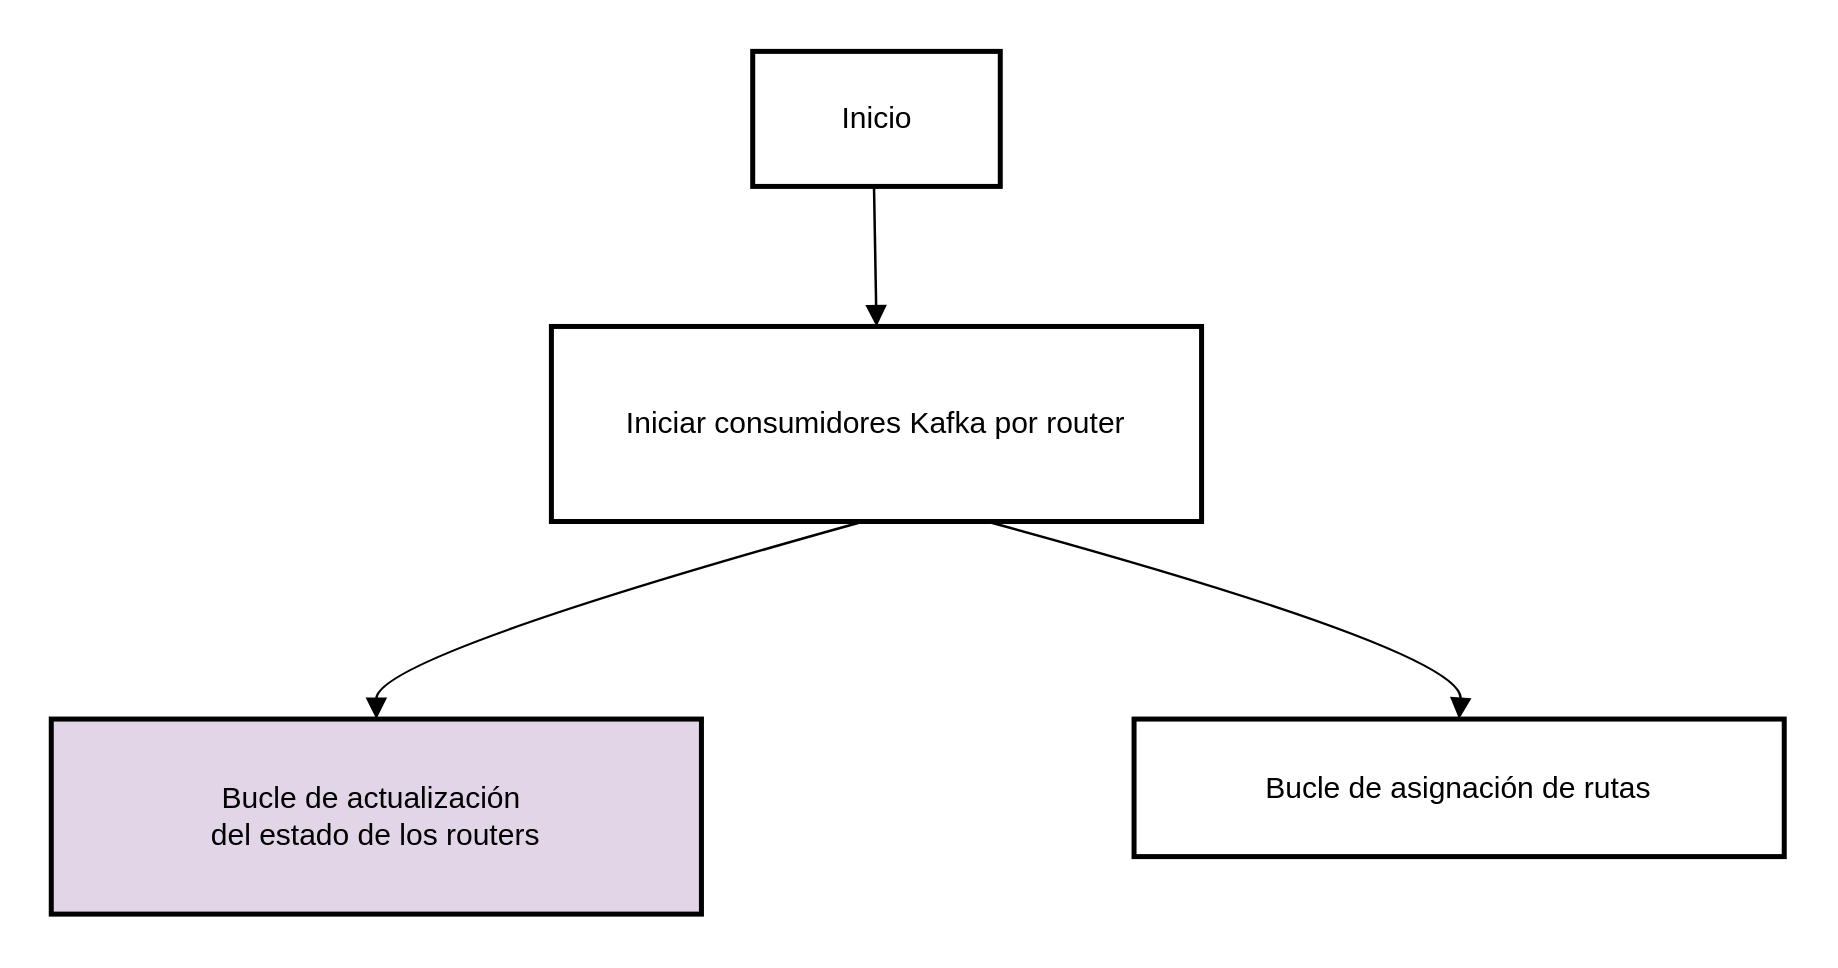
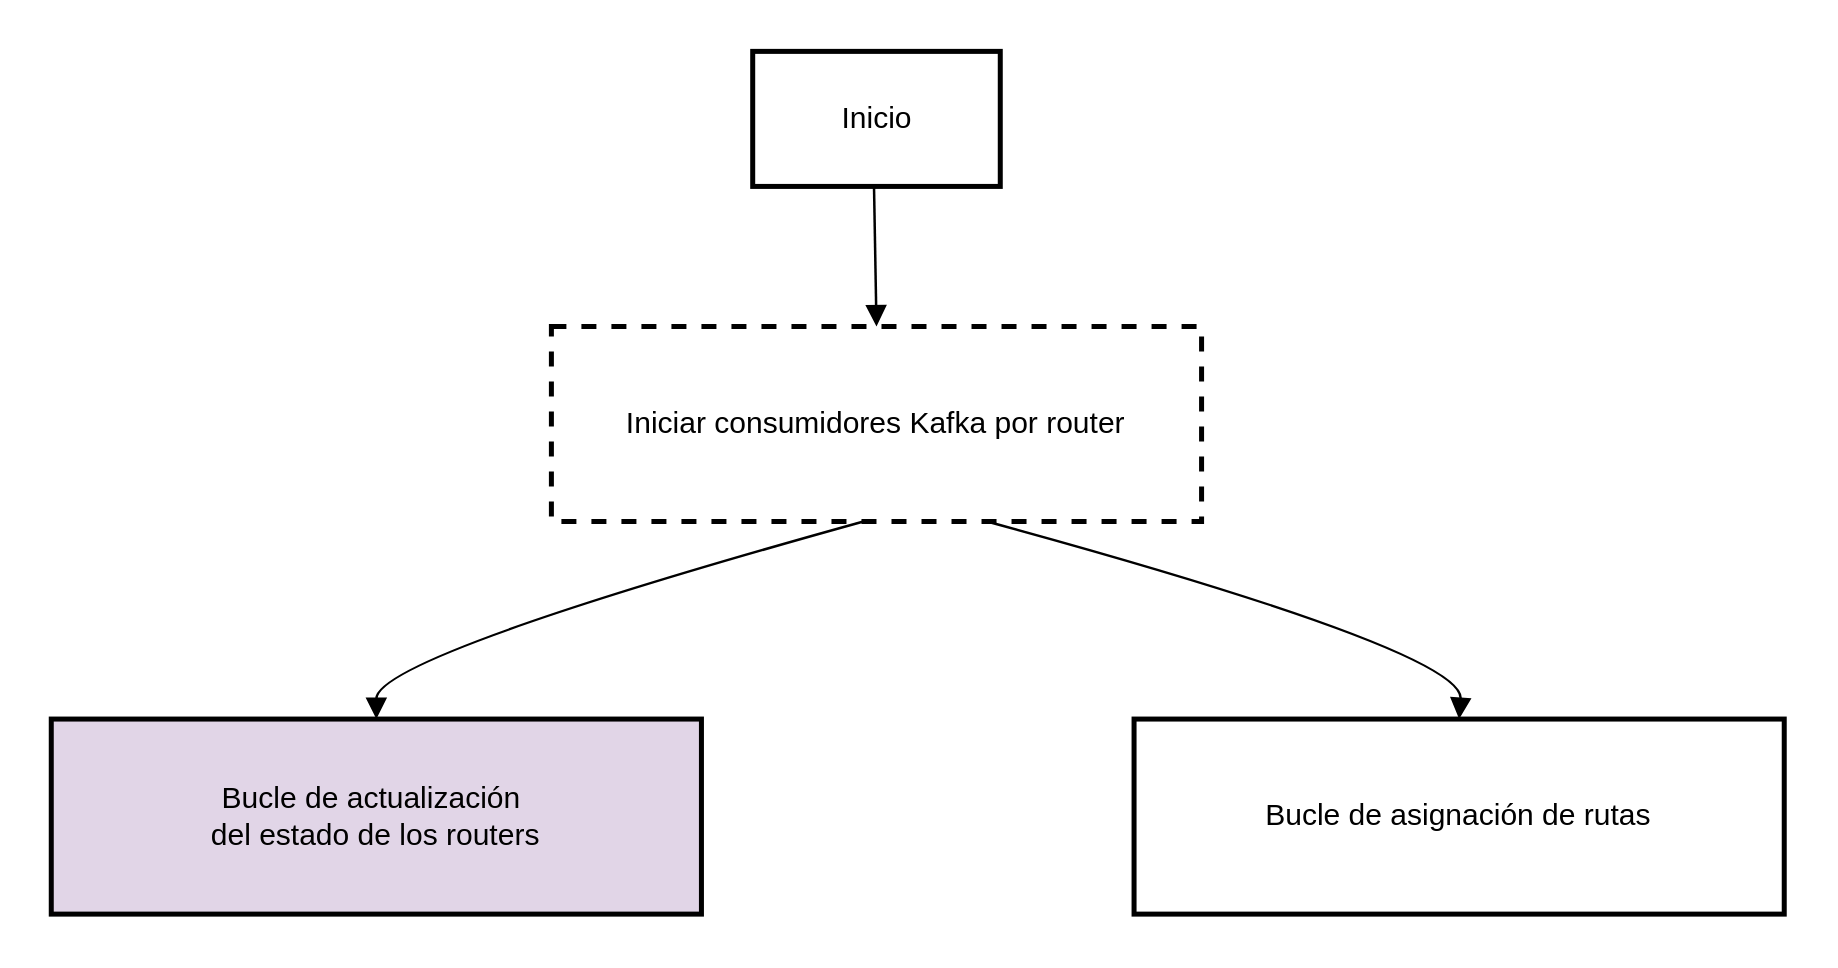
node "Iniciar consumidores Kafka por router": style solid -> dashed
node "Bucle de asignación de rutas": size 650x138 -> 650x195
